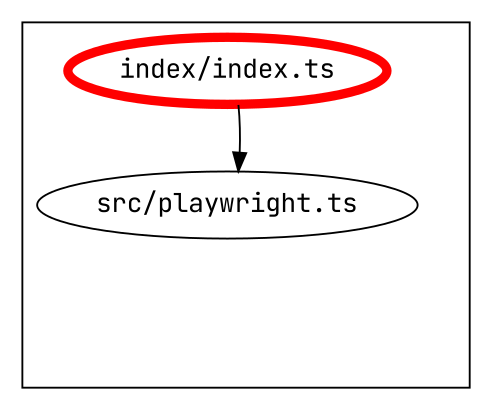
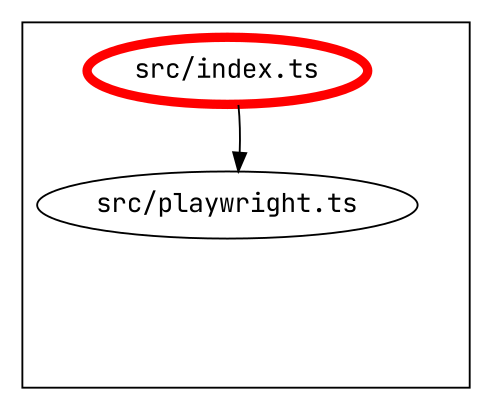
node "index/index.ts": label "index/index.ts" -> "src/index.ts"
